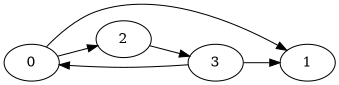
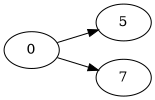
node "2": label "2" -> "7"
node "3": removed
node "1": label "1" -> "5"
